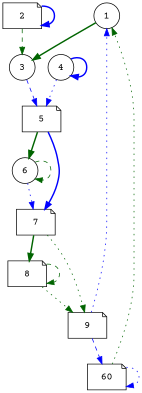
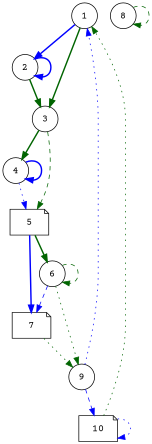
node "2": shape note -> circle
edge "2" -> "3": style dashed -> bold
edge "1" -> "2": added
edge "3" -> "5": color blue -> darkgreen
edge "3" -> "4": added
edge "6" -> "7": style dotted -> dashed
edge "7" -> "8": removed
node "8": shape note -> circle
edge "8" -> "9": now "6" -> "9"
node "9": shape note -> circle
node "60": label "60" -> "10"
